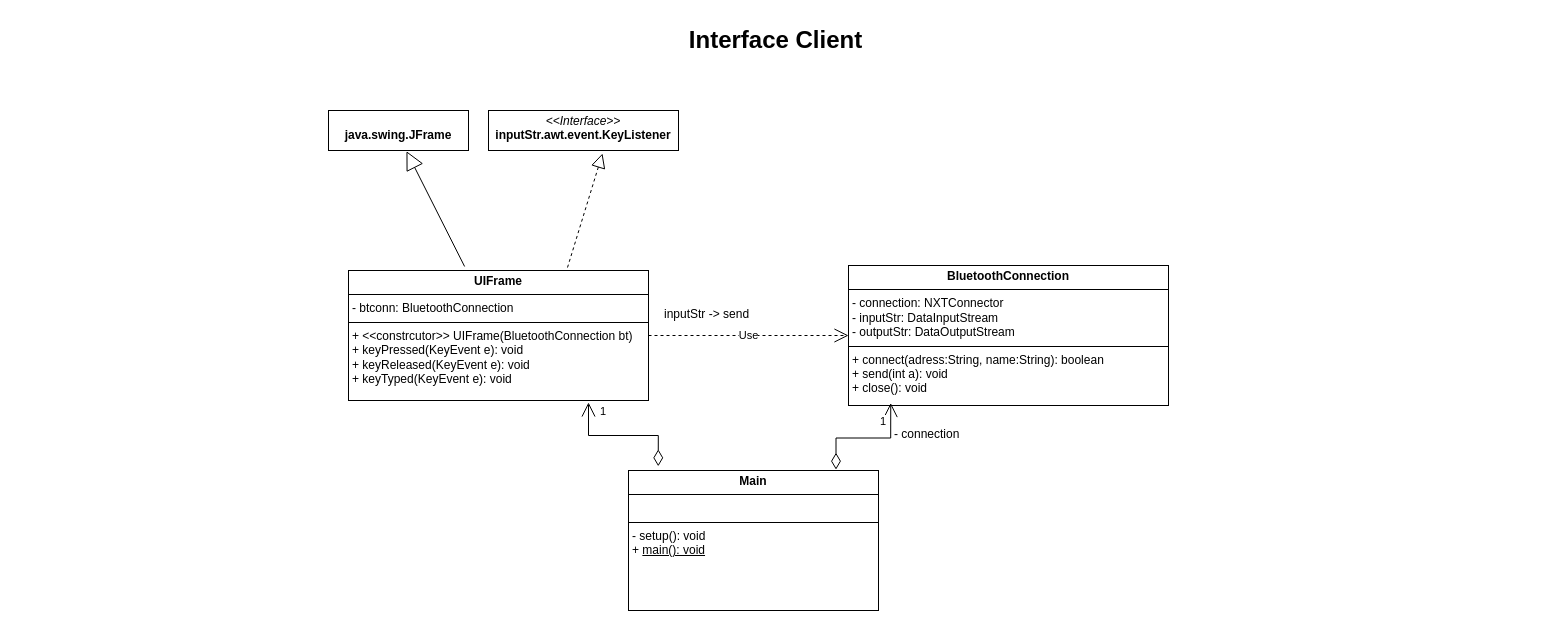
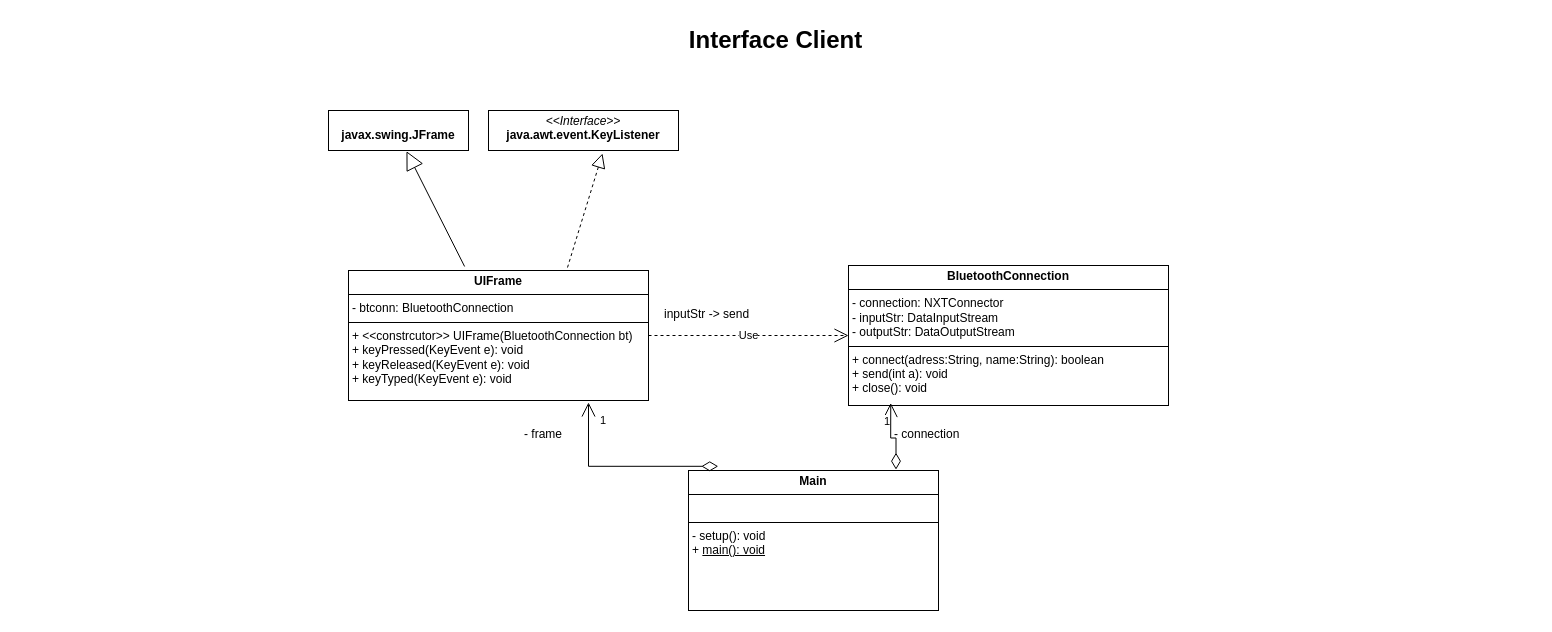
node "java.swing.JFrame": label "java.swing.JFrame" -> "javax.swing.JFrame"
node "<<Interface>> inputStr.awt.event.KeyListener": label "<<Interface>> inputStr.awt.event.KeyListener" -> "<<Interface>> java.awt.event.KeyListener"
node "- frame": added
node "Main - setup(): void + main(): void": moved (754, 541) -> (814, 541)
